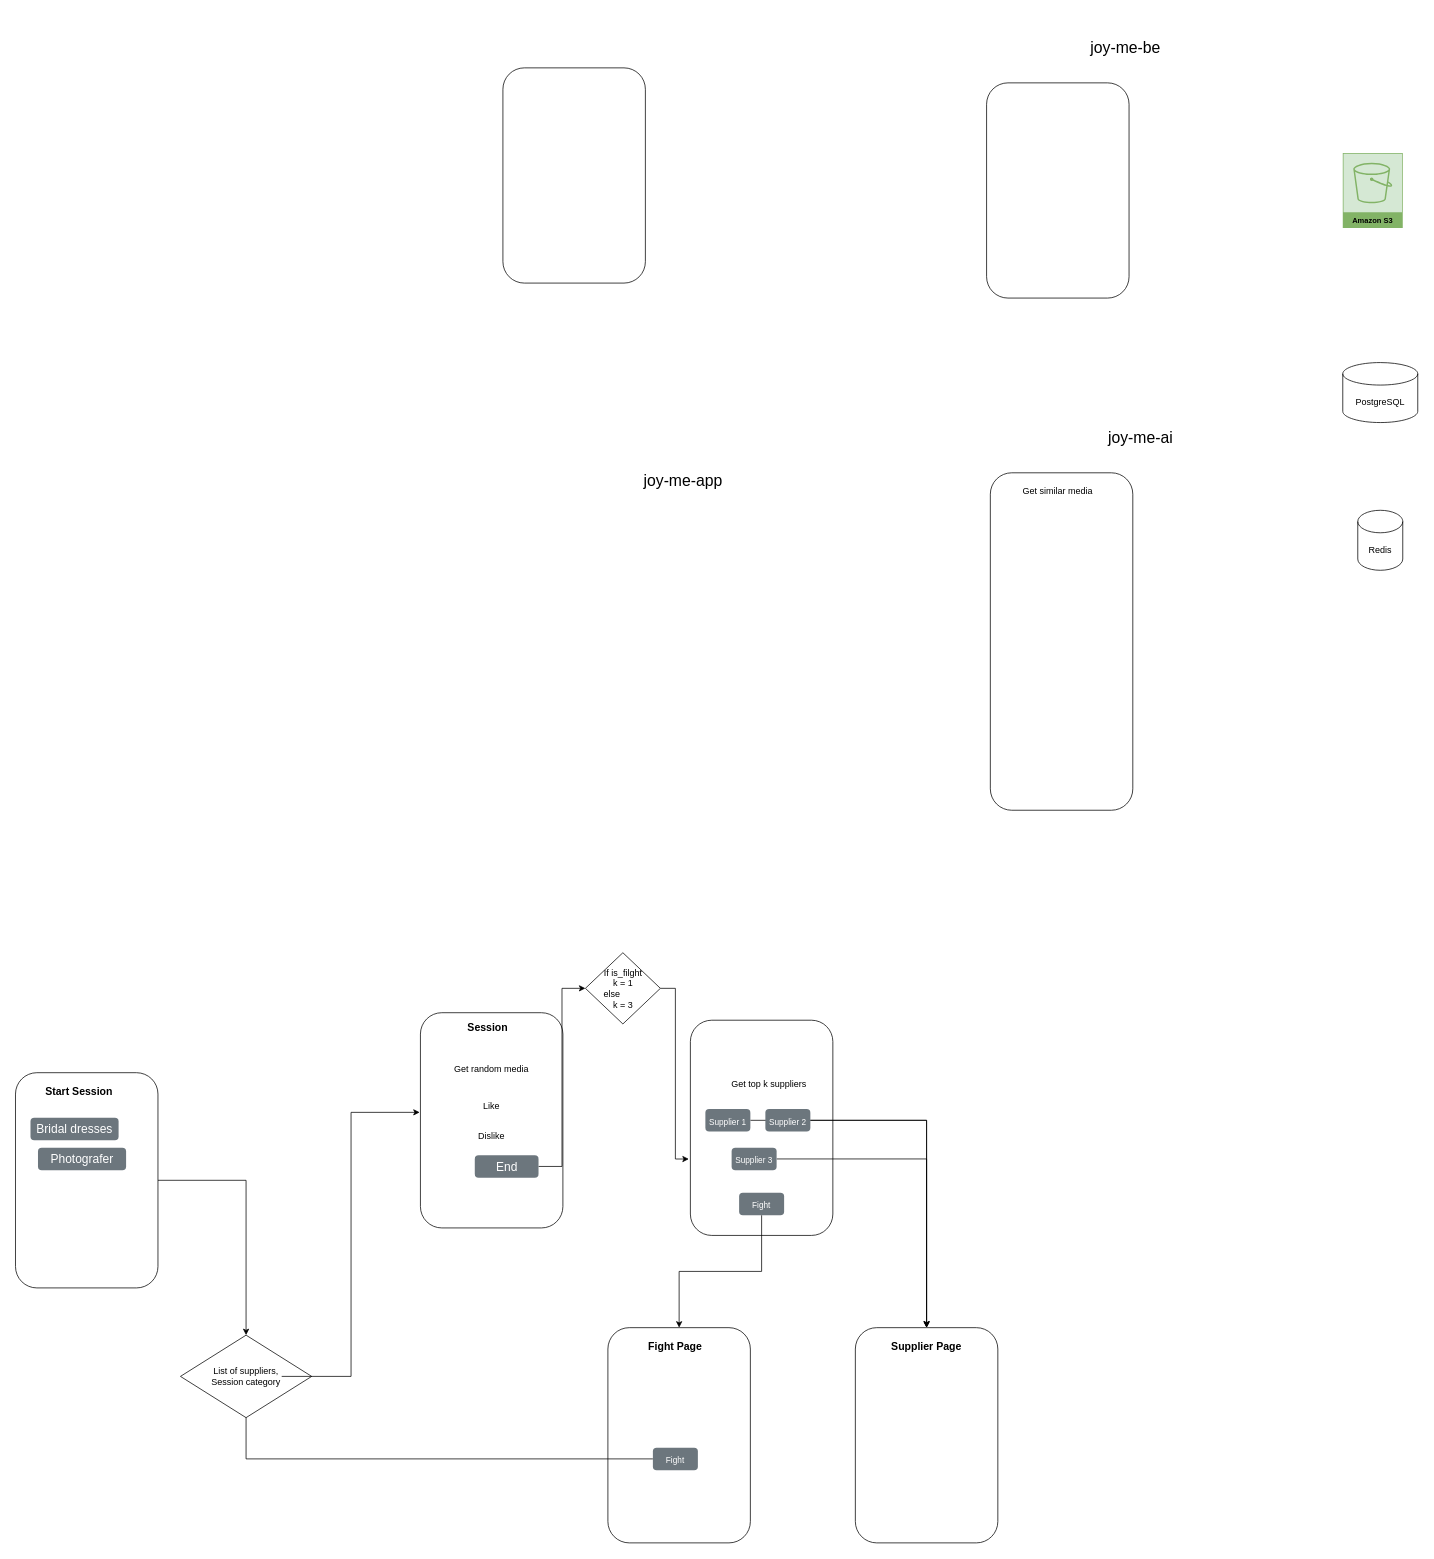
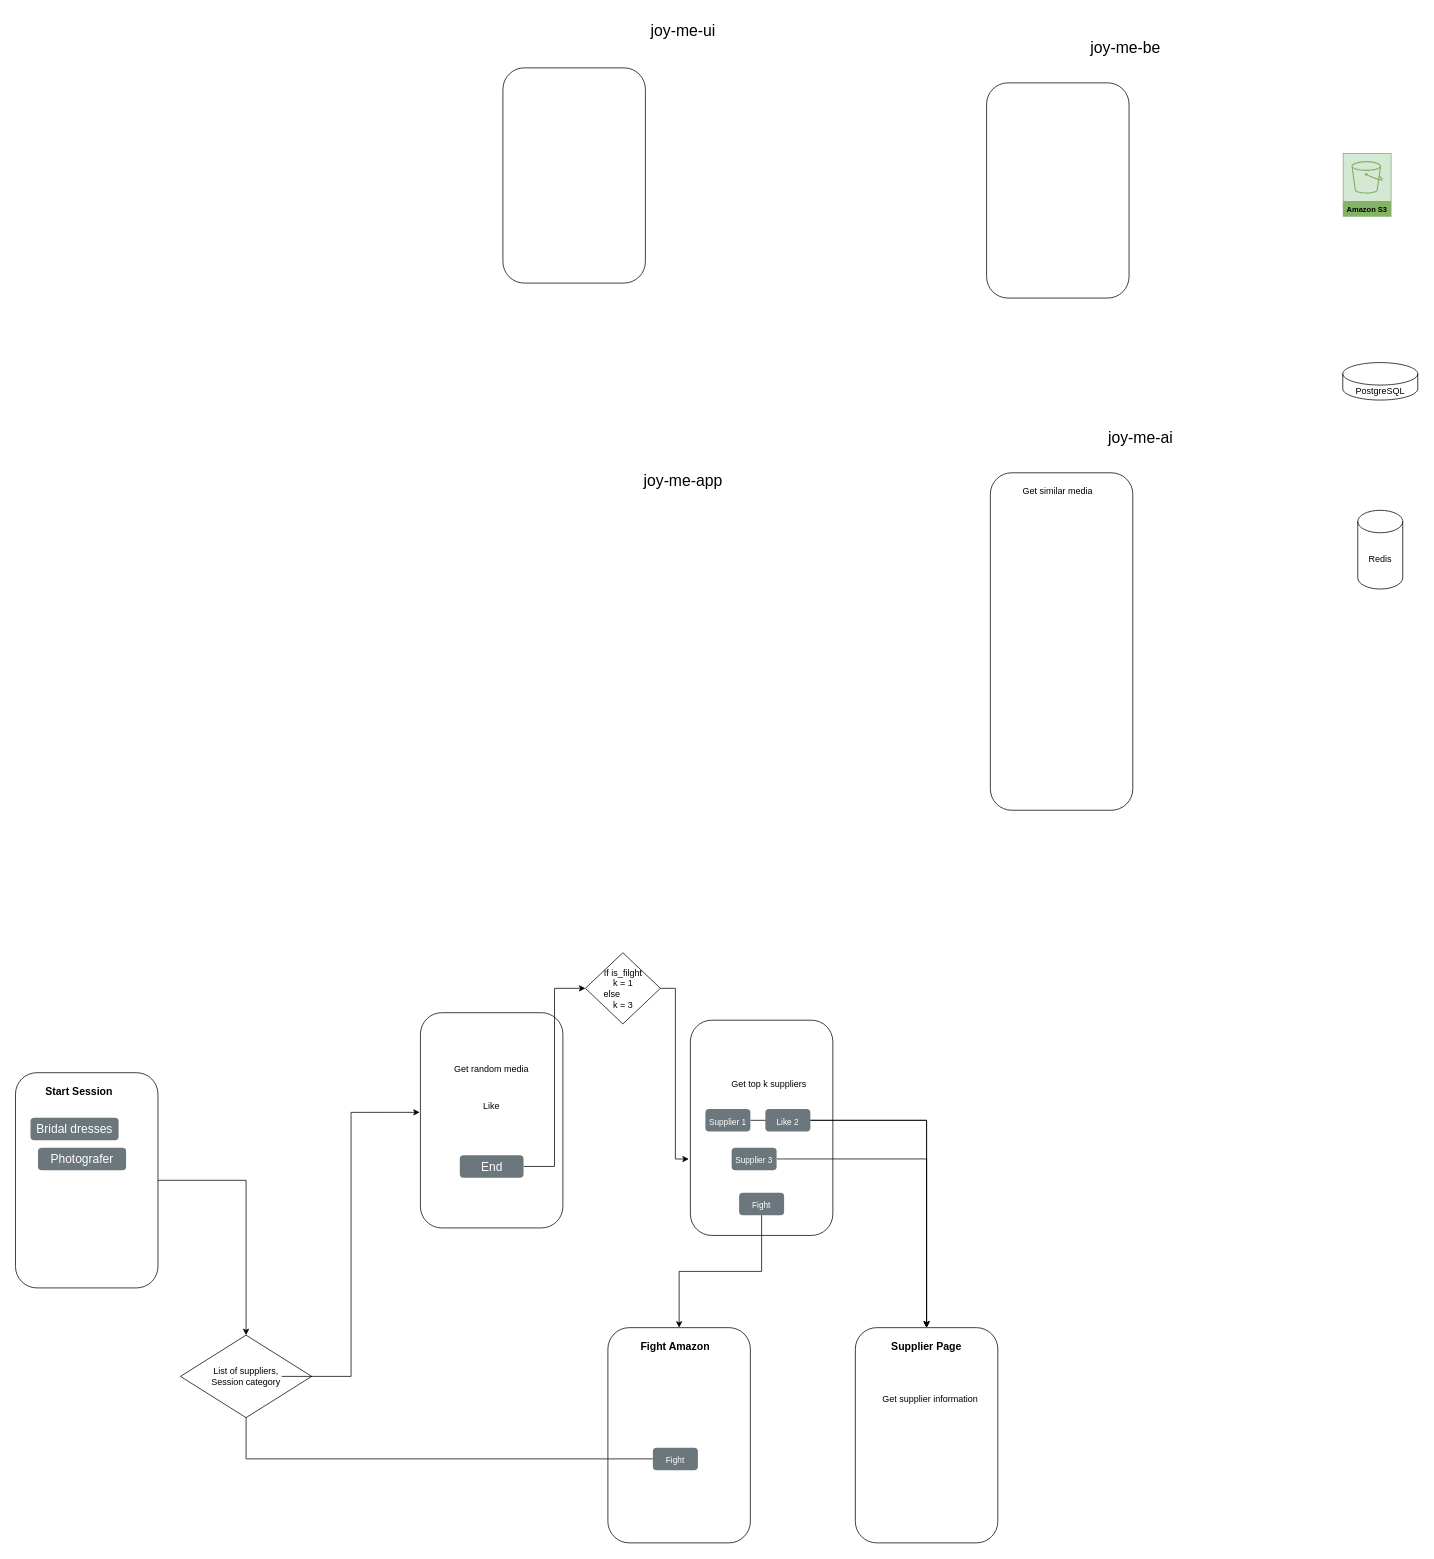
node "joy-me-ui": added
node "Amazon S3": size 60x75 -> 49x64
node "PostgreSQL": size 75x60 -> 75x38
node "Redis": size 45x60 -> 45x79
node "Session": removed
node "Supplier 2": label "Supplier 2" -> "Like 2"
node "Dislike": removed
node "End": moved (507, 1167) -> (492, 1167)
node "Fight Page": label "Fight Page" -> "Fight Amazon"
node "Get supplier information": added
